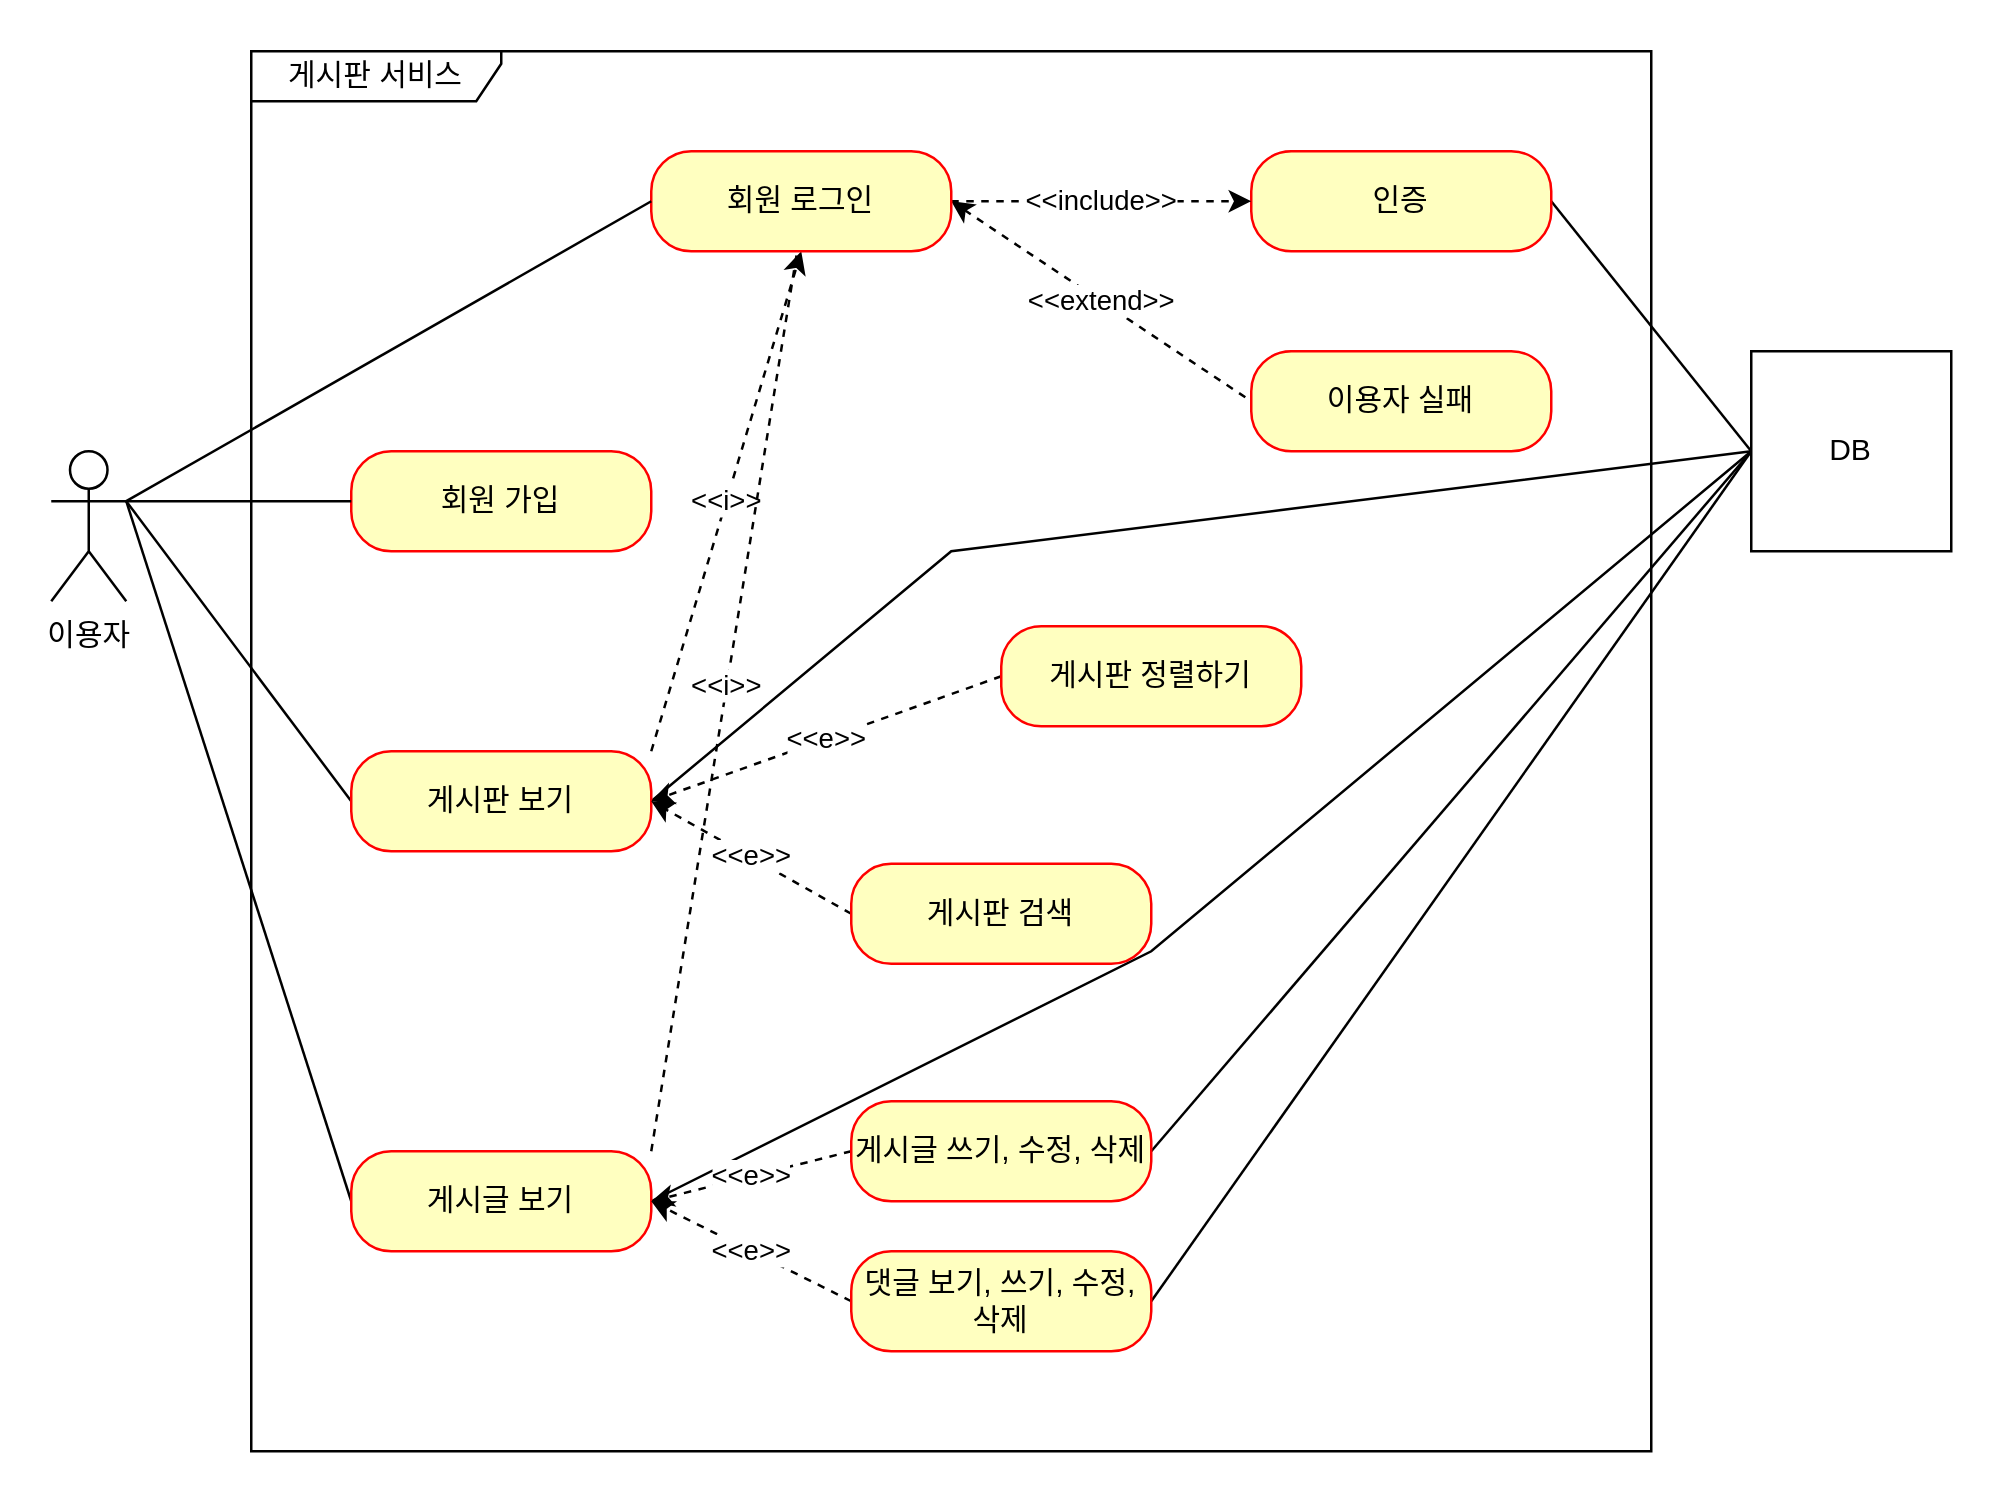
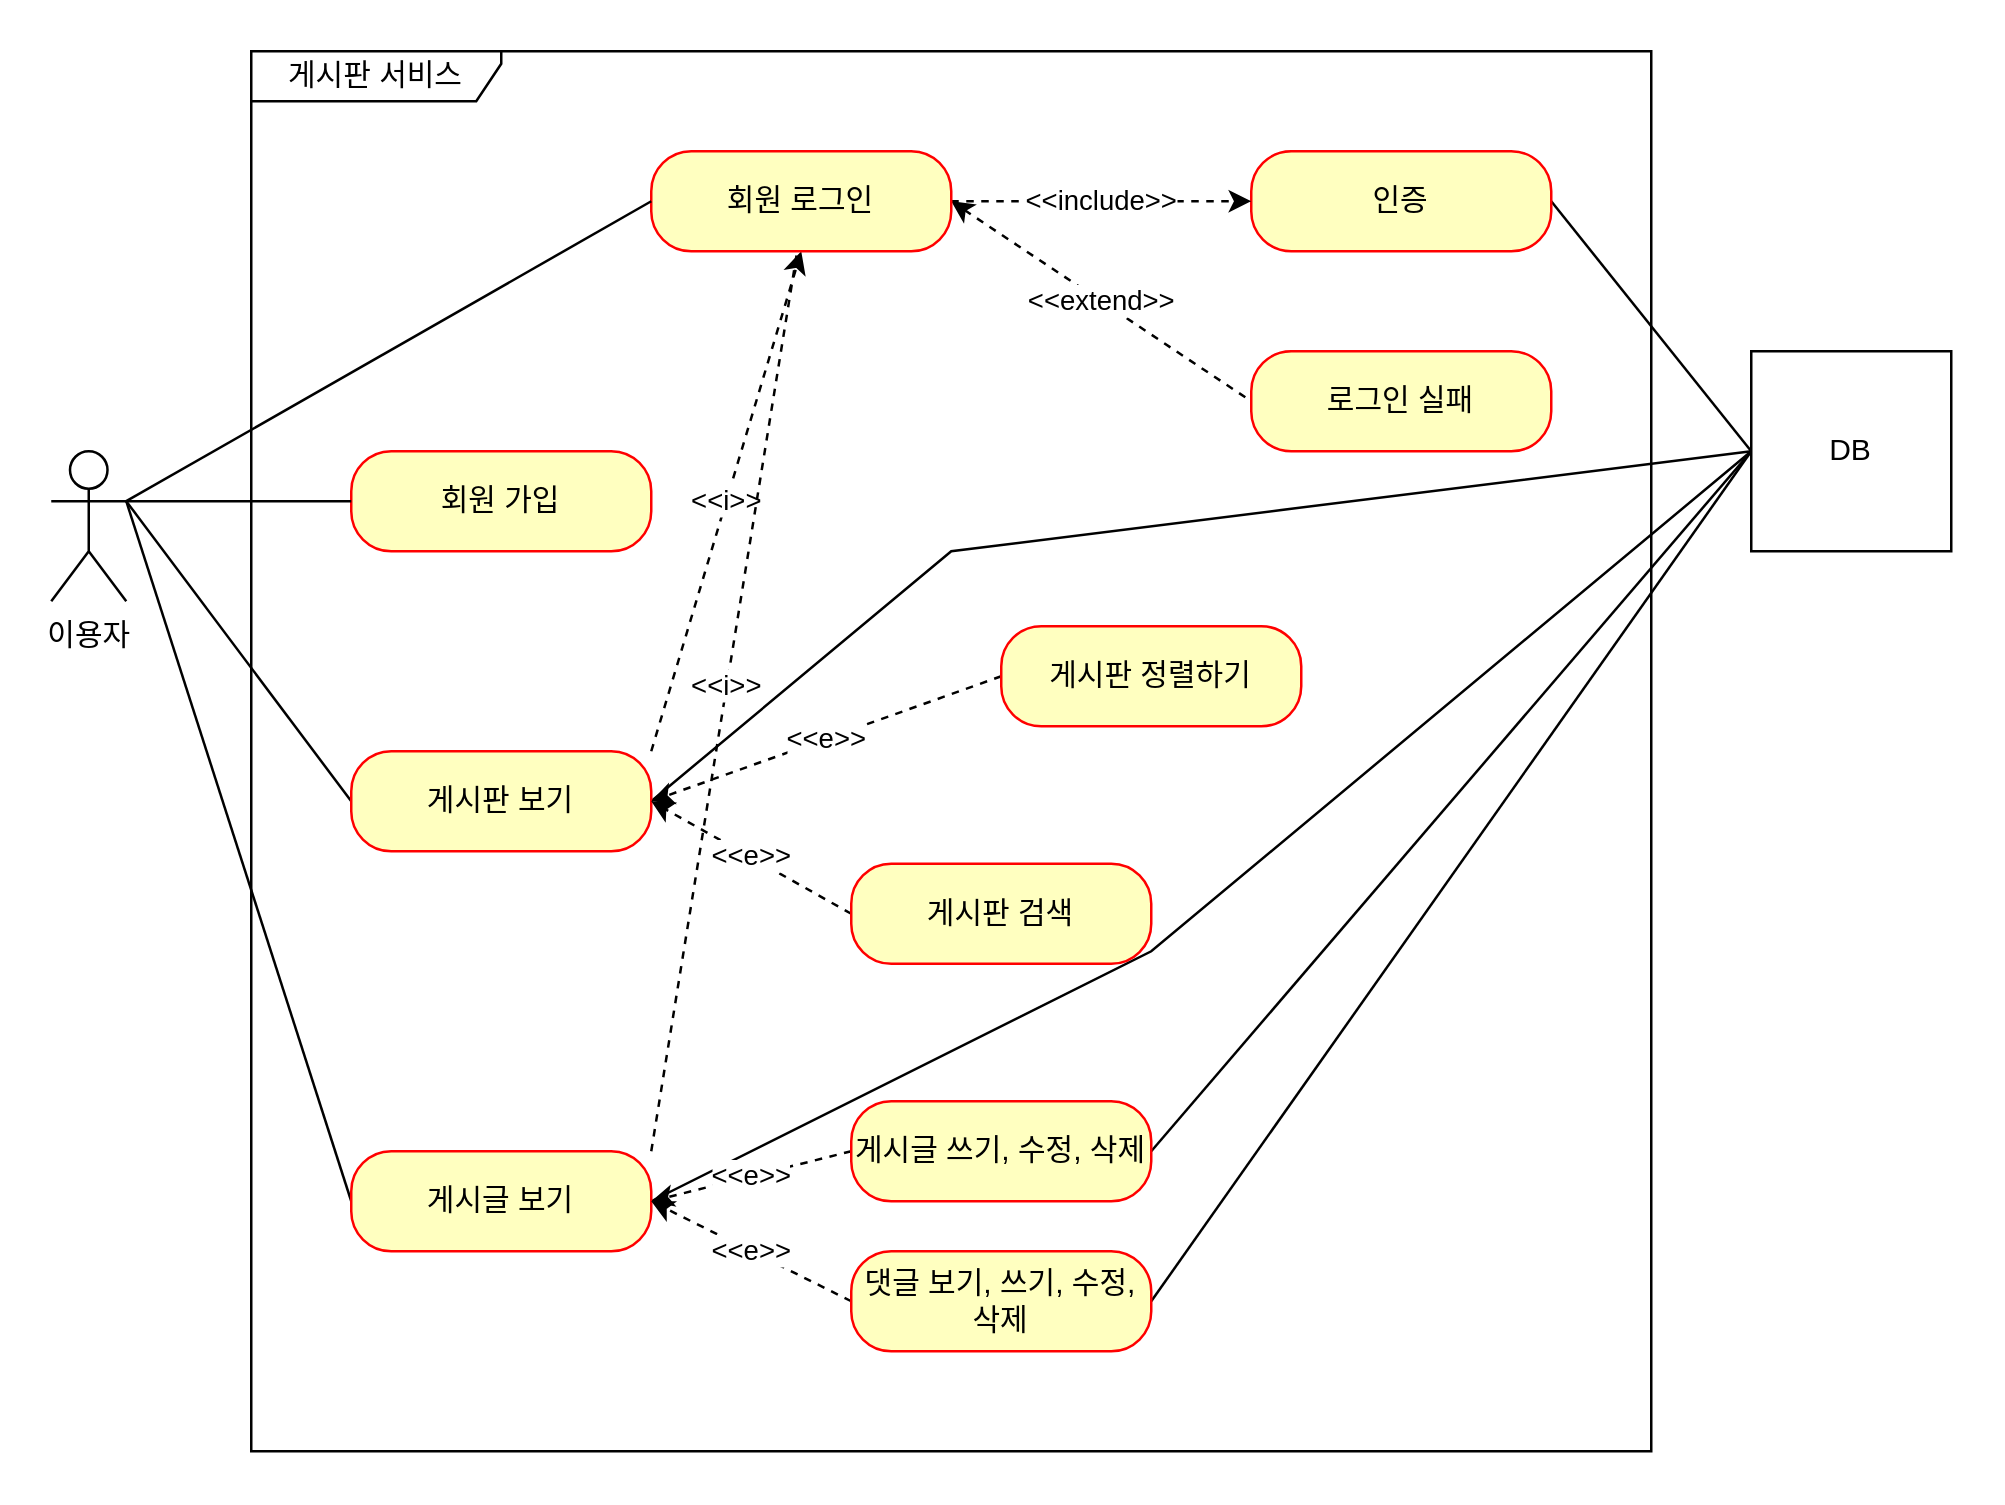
node "이용자 실패": label "이용자 실패" -> "로그인 실패"
